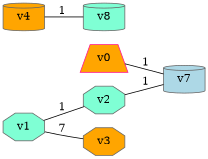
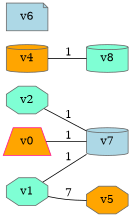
node "v6": added
edge "v2" -- "v1": now "v7" -- "v1"
node "v3": label "v3" -> "v5"
